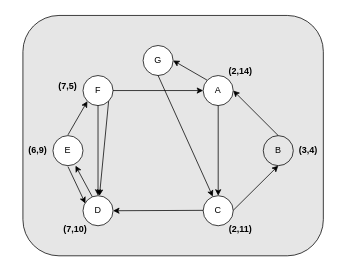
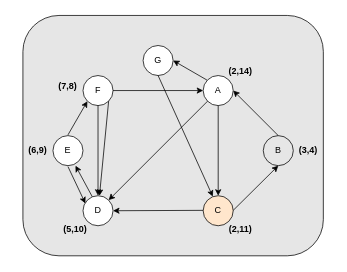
node "(7,5)": label "(7,5)" -> "(7,8)"
edge "A" -> "D": added
node "C": fillcolor #ffffff -> #ffe6cc
node "(7,10)": label "(7,10)" -> "(5,10)"
